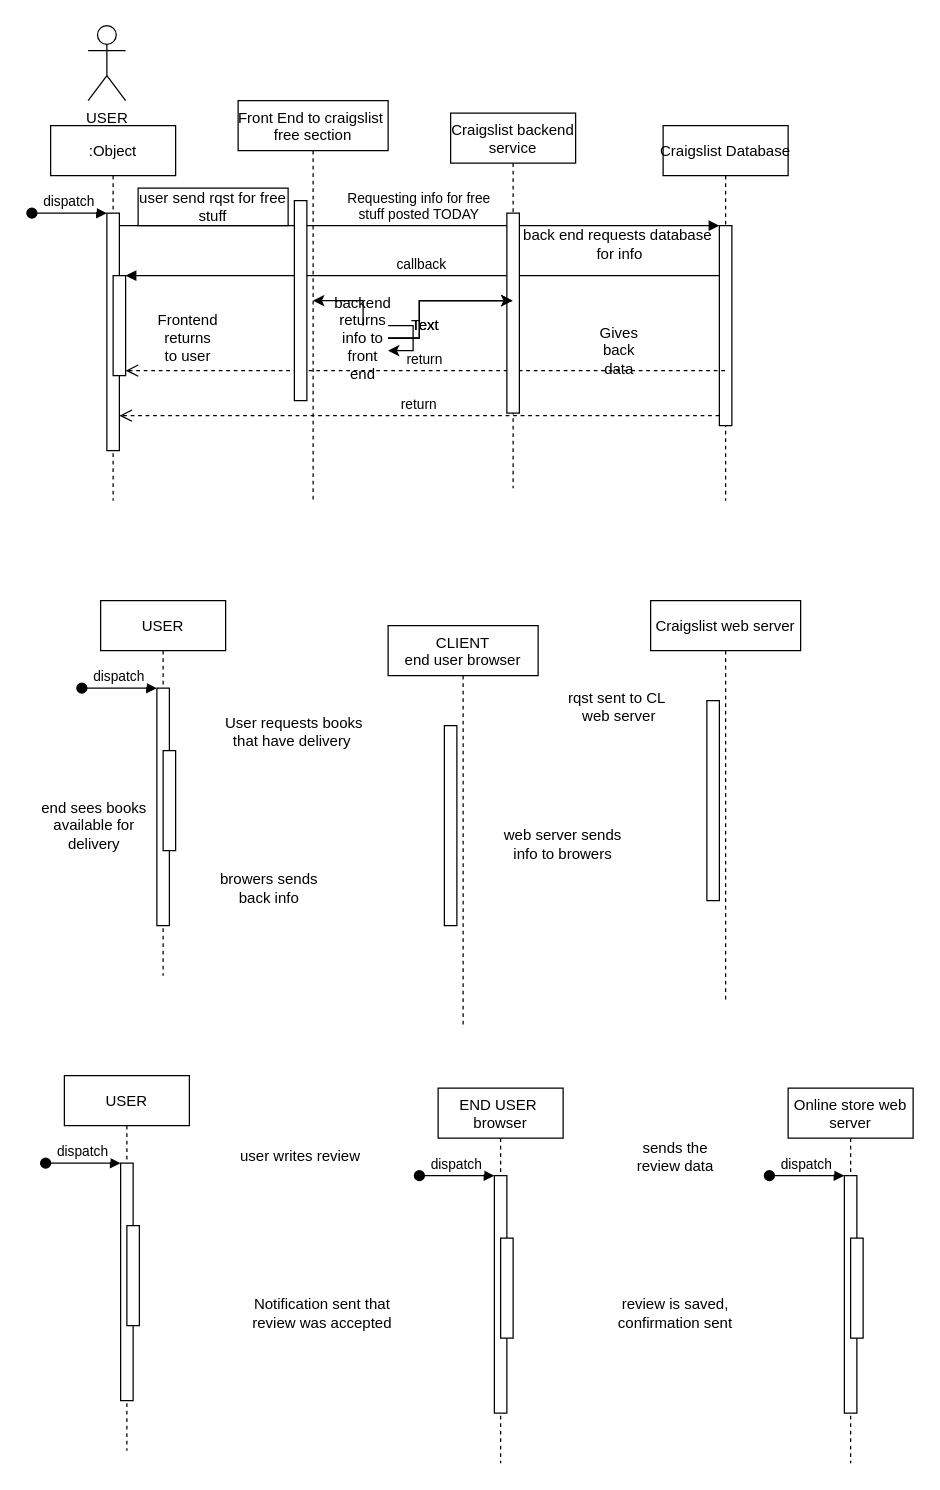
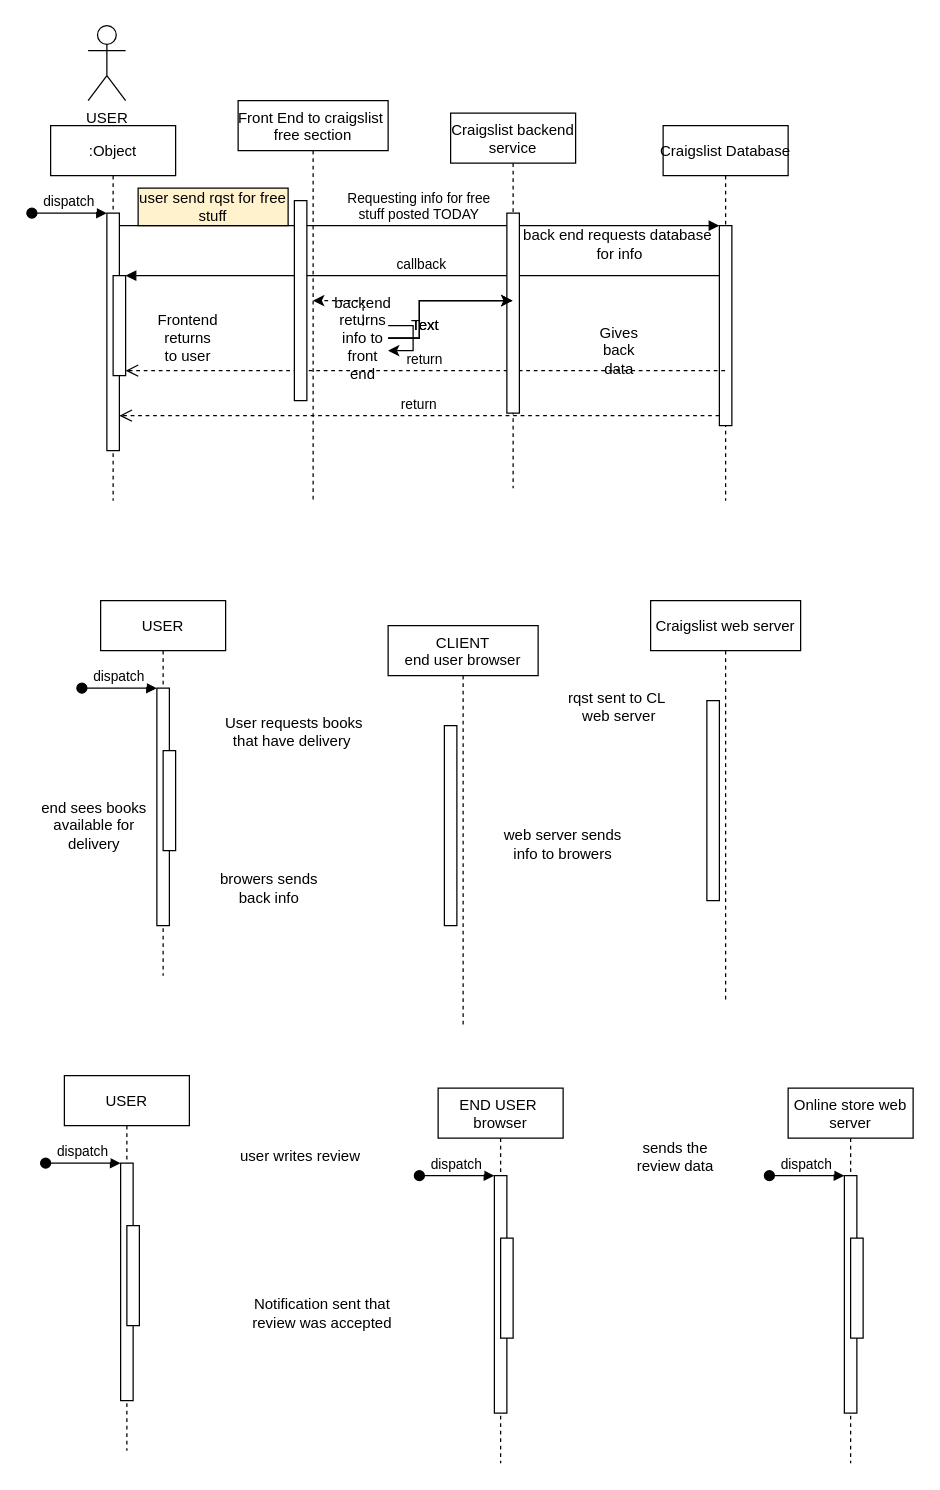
node "user send rqst for free stuff": fillcolor #ffffff -> #fff2cc
edge "backend returns info to front end" -> "Front End to craigslist free section": style solid -> dashed
node "review is saved, confirmation sent": removed
